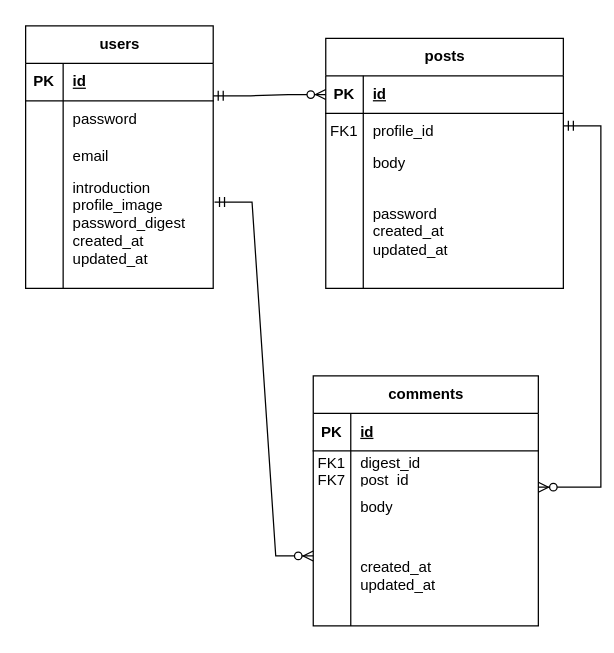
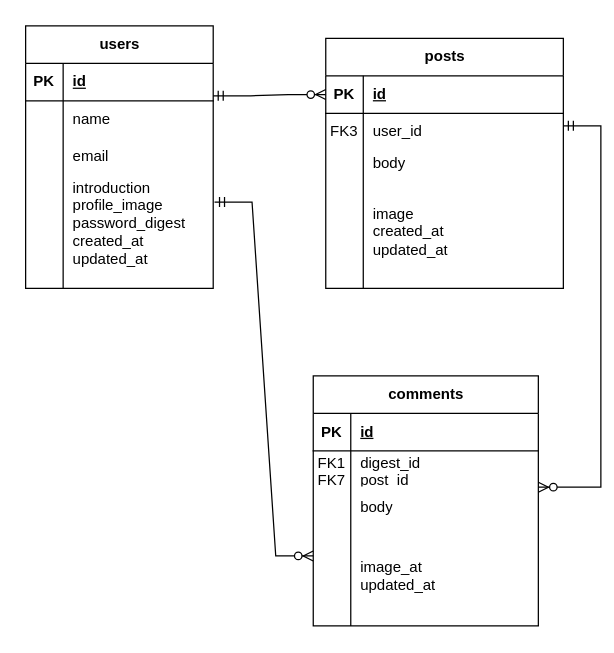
node "password": label "password" -> "name"
node "FK1": label "FK1" -> "FK3"
node "profile_id": label "profile_id" -> "user_id"
node "password created_at updated_at": label "password created_at updated_at" -> "image created_at updated_at"
node "created_at updated_at": label "created_at updated_at" -> "image_at updated_at"
